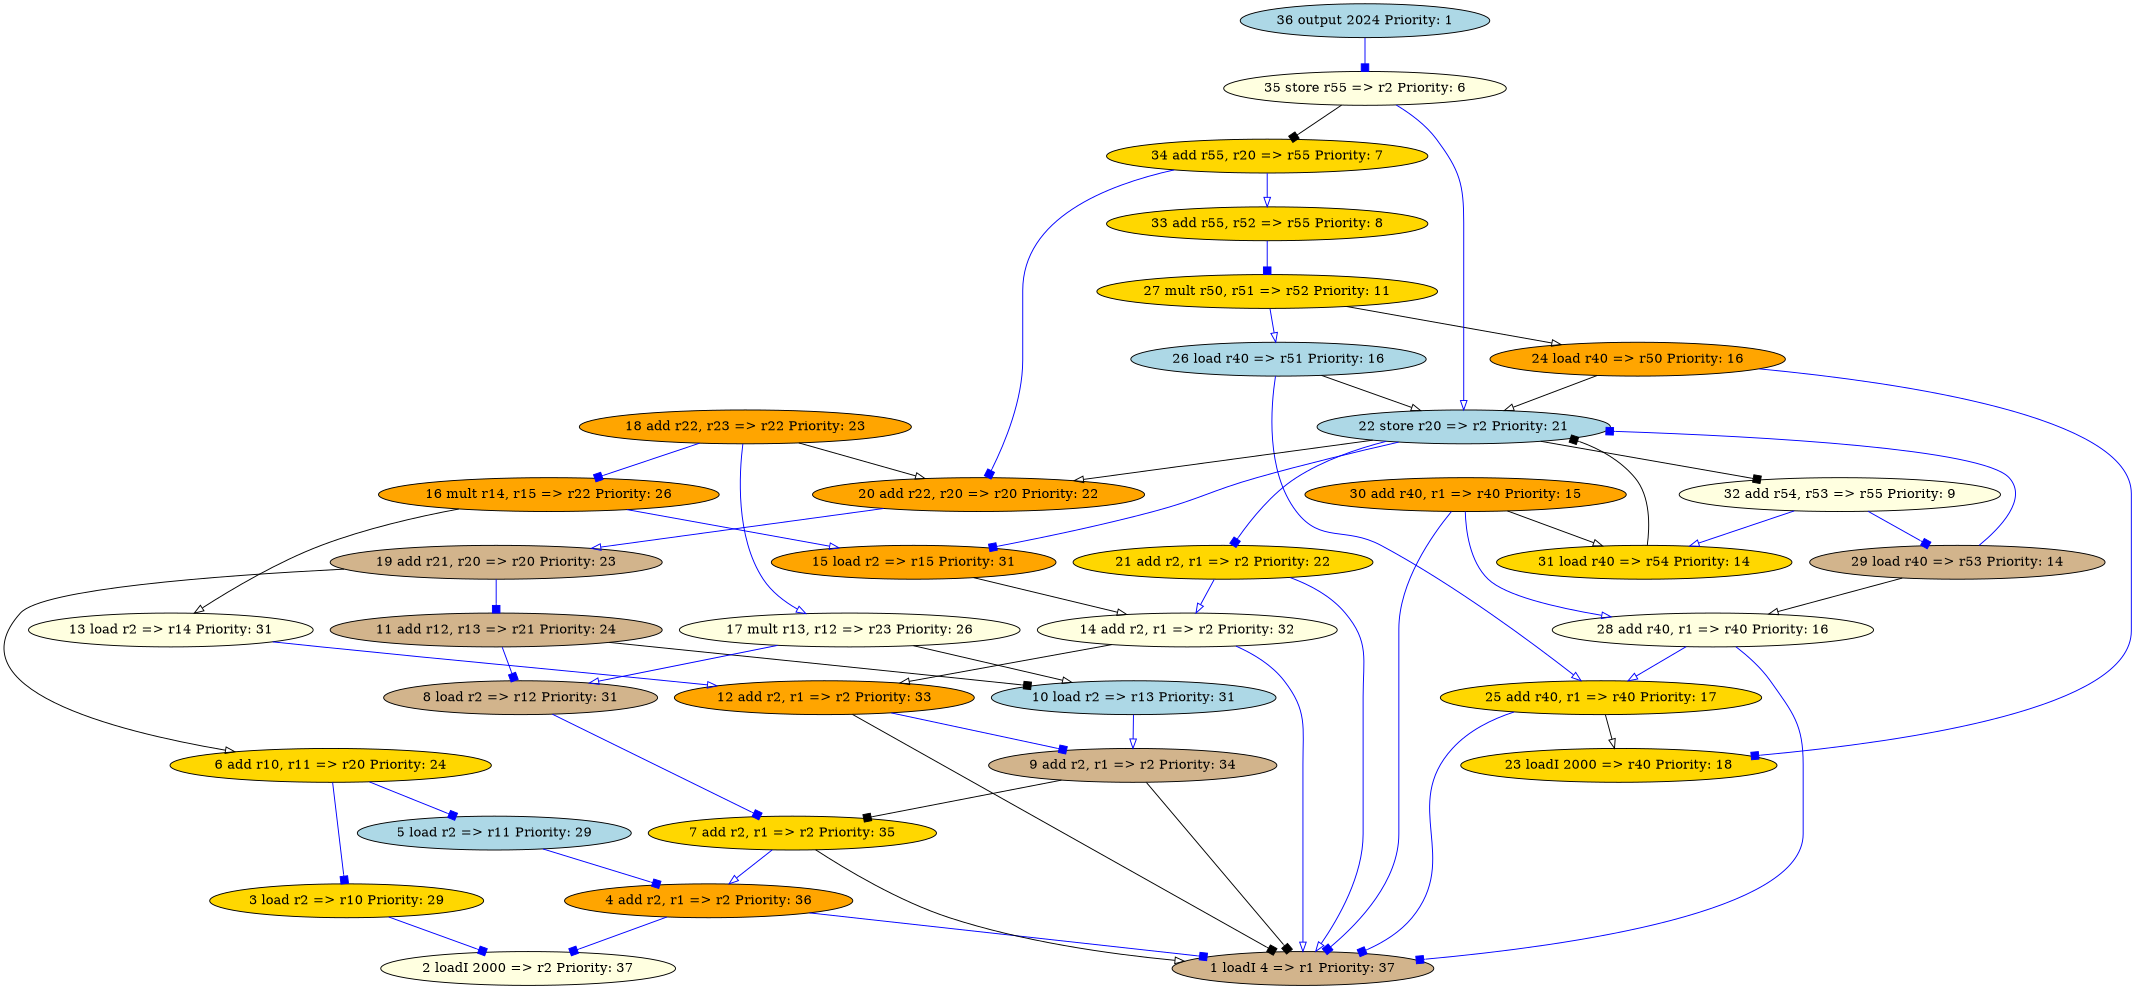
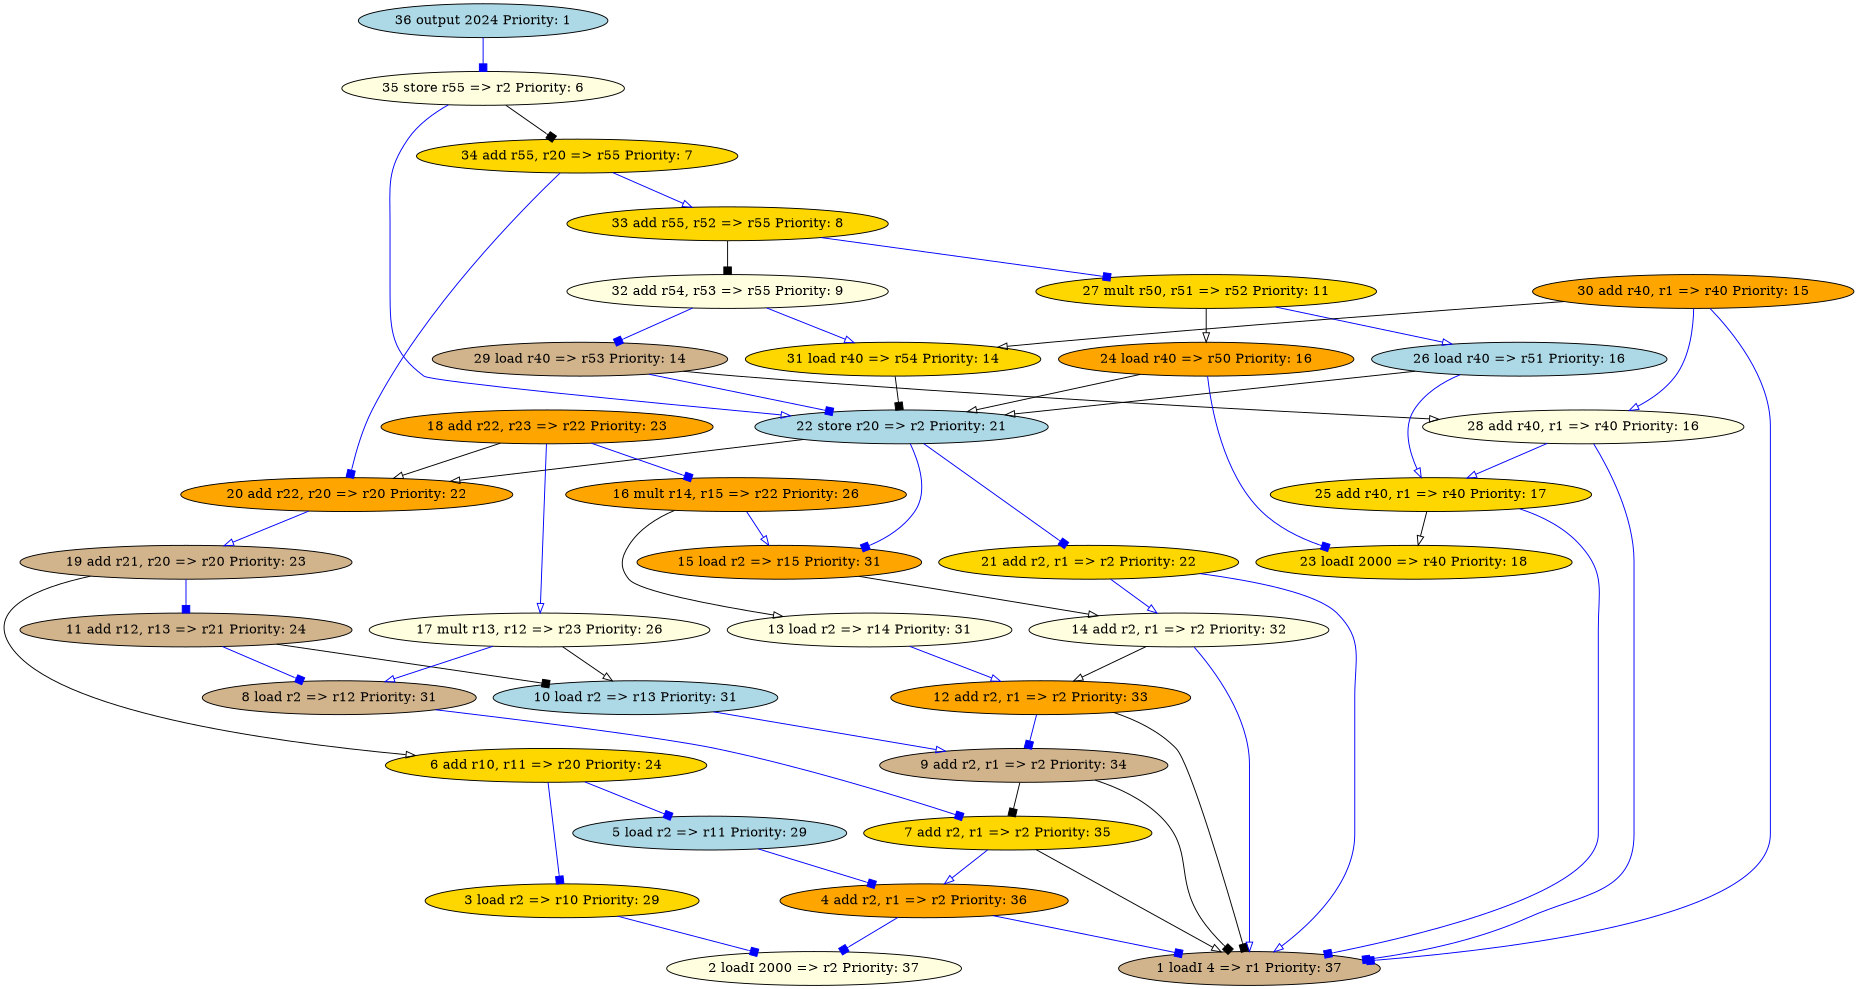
edge "22 store r20 => r2 Priority: 21" -> "32 add r54, r53 => r55 Priority: 9": now "33 add r55, r52 => r55 Priority: 8" -> "32 add r54, r53 => r55 Priority: 9"
